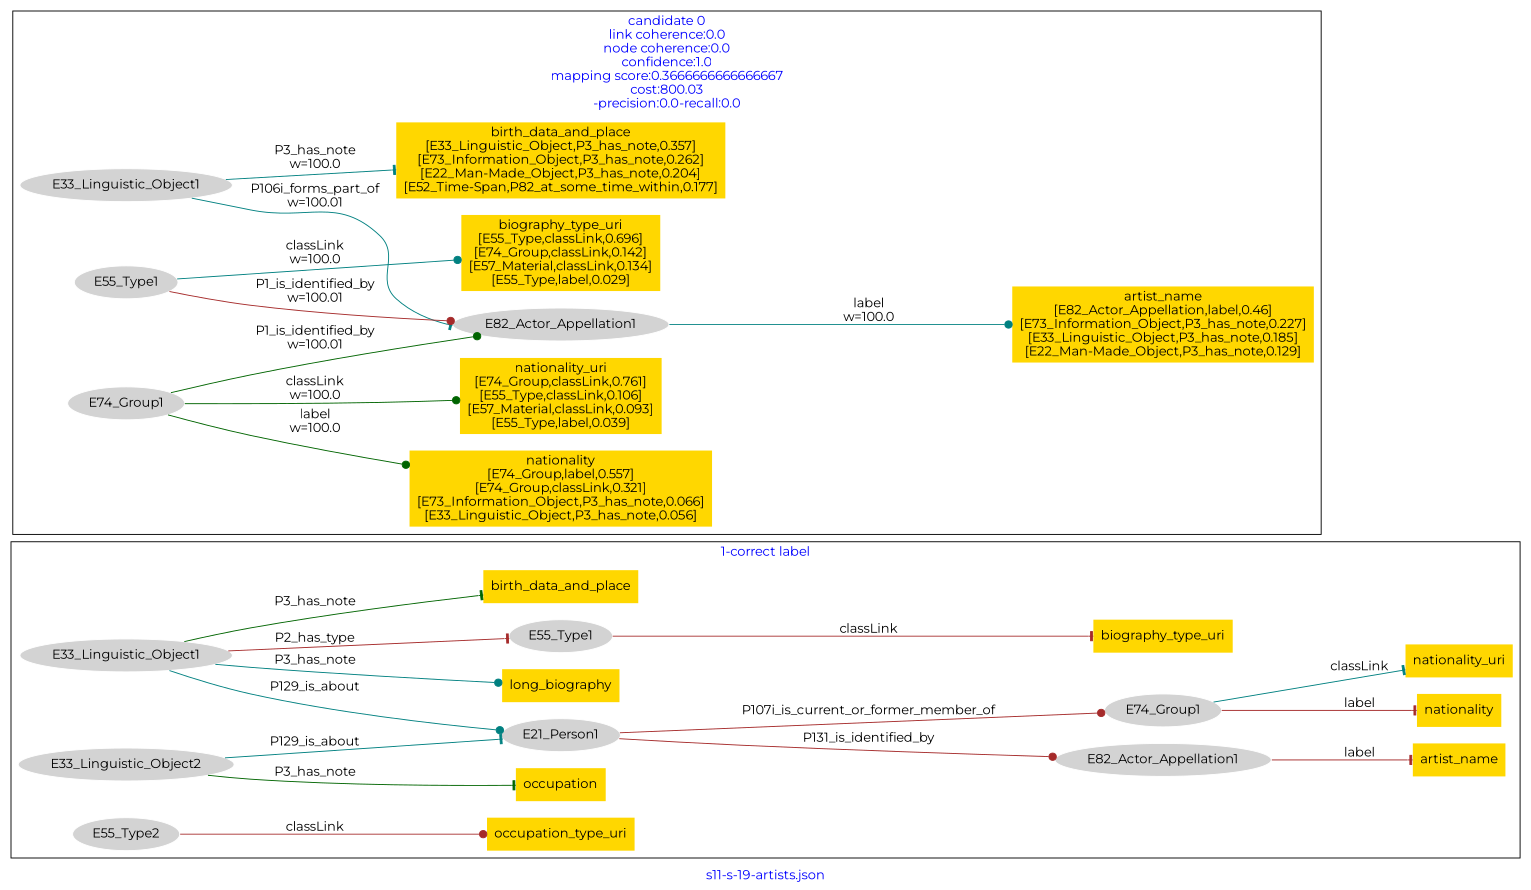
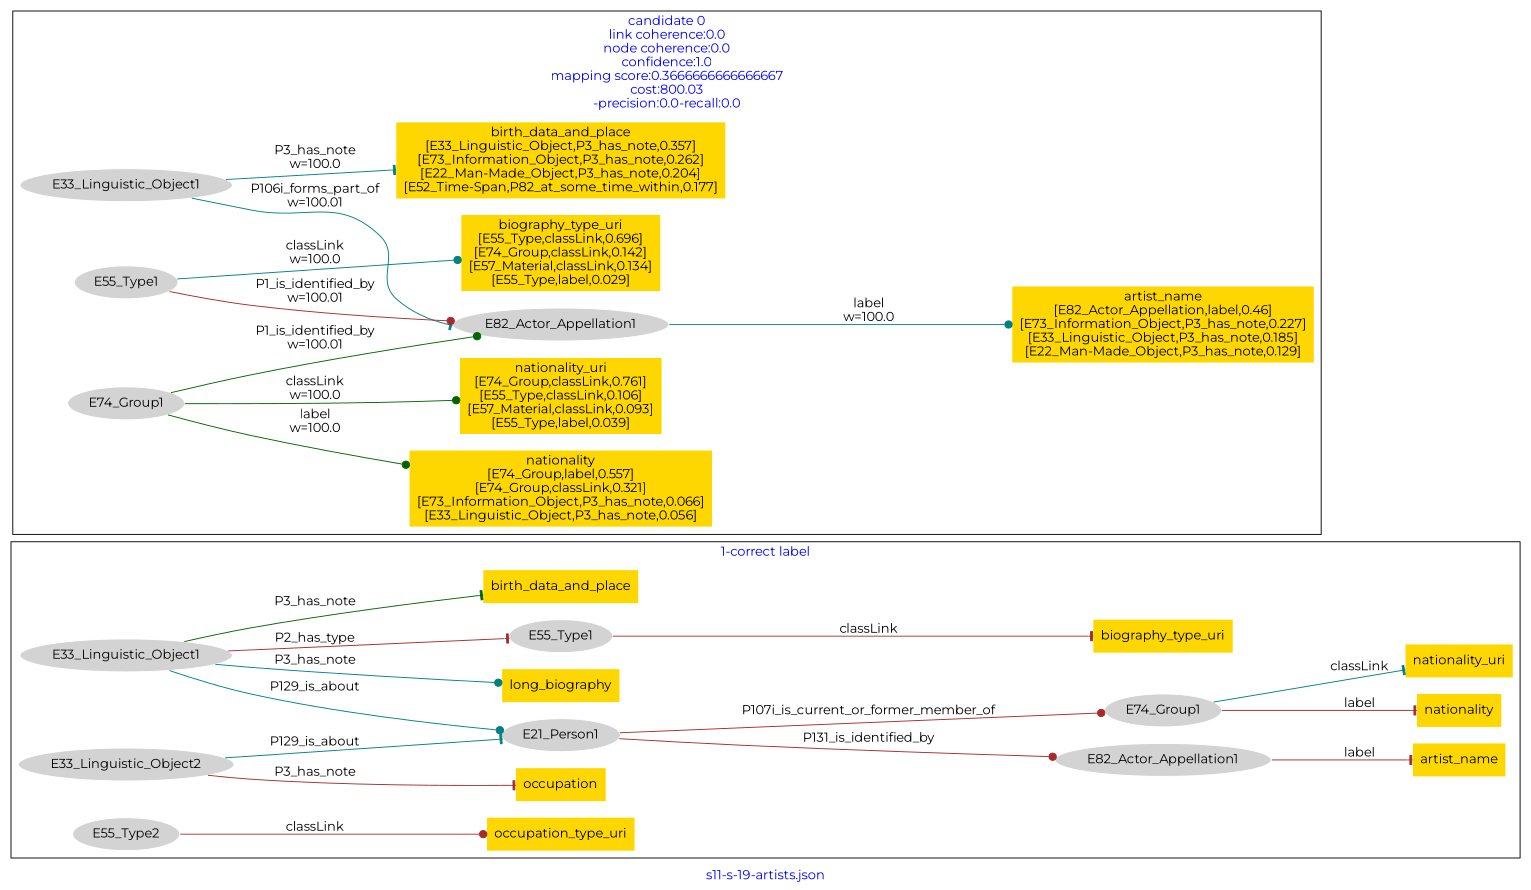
edge "E33_Linguistic_Object2" -> "occupation": color darkgreen -> brown
